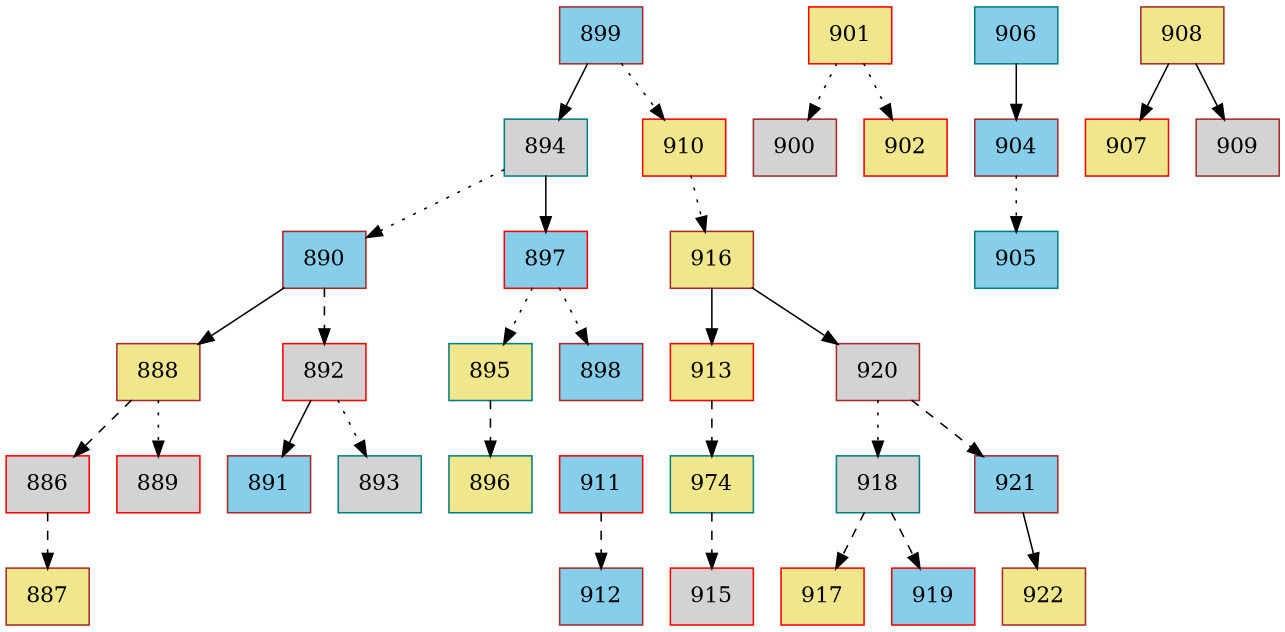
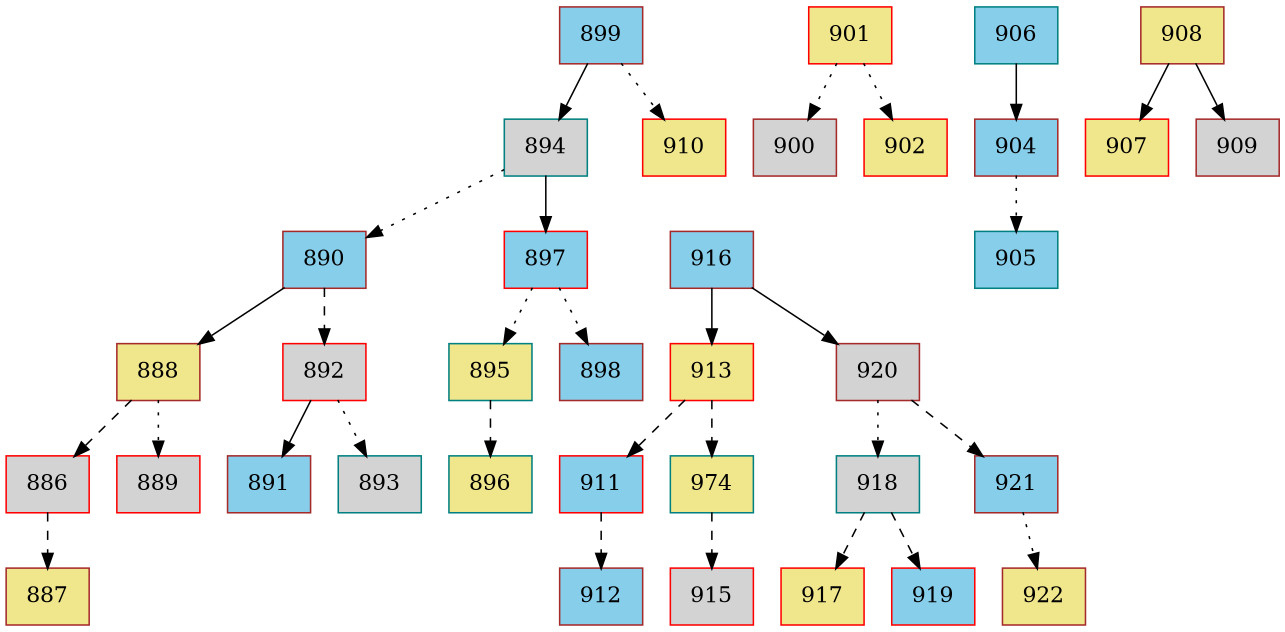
edge "910" -> "916": removed
node "916": fillcolor khaki -> skyblue
edge "913" -> "911": added
edge "921" -> "922": style solid -> dotted
